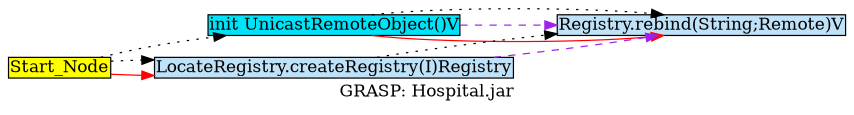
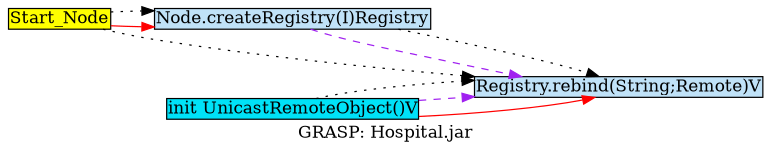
edge "Start_Node" -> "init UnicastRemoteObject()V": now "Start_Node" -> "Registry.rebind(String;Remote)V"
node "LocateRegistry.createRegistry(I)Registry": label "LocateRegistry.createRegistry(I)Registry" -> "Node.createRegistry(I)Registry"
